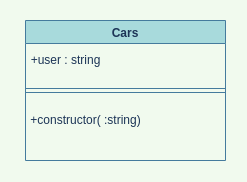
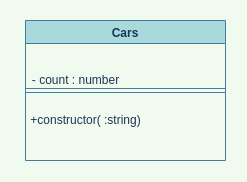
node "+user : string": removed
node "- count : number": added
